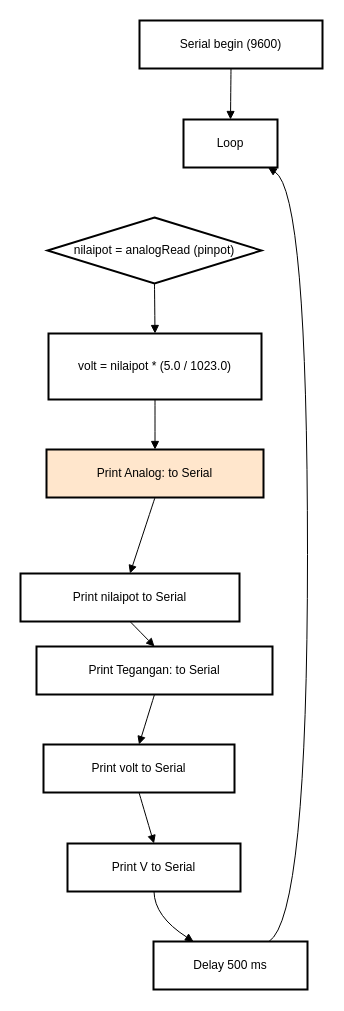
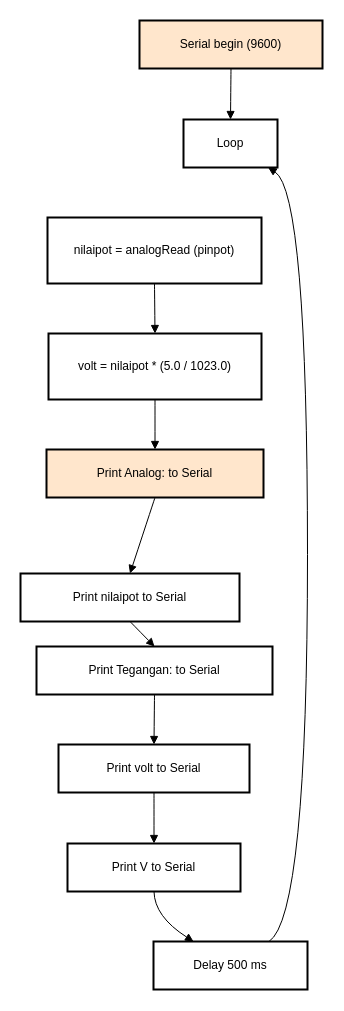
node "Serial begin (9600)": fillcolor #ffffff -> #ffe6cc
node "nilaipot = analogRead (pinpot)": shape diamond -> rectangle
node "Print volt to Serial": moved (139, 769) -> (154, 769)
